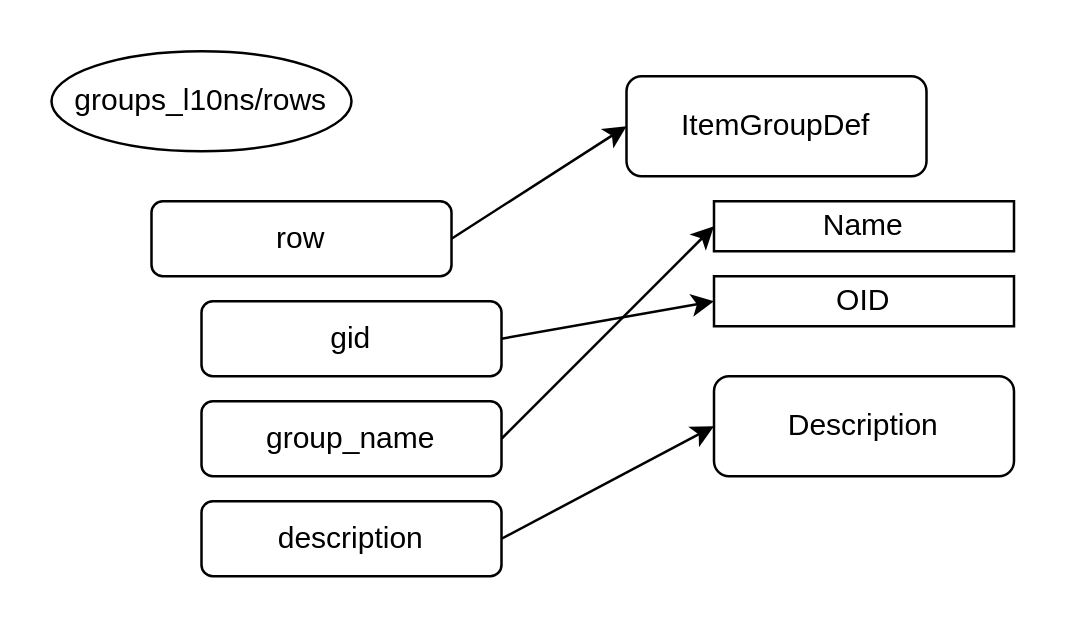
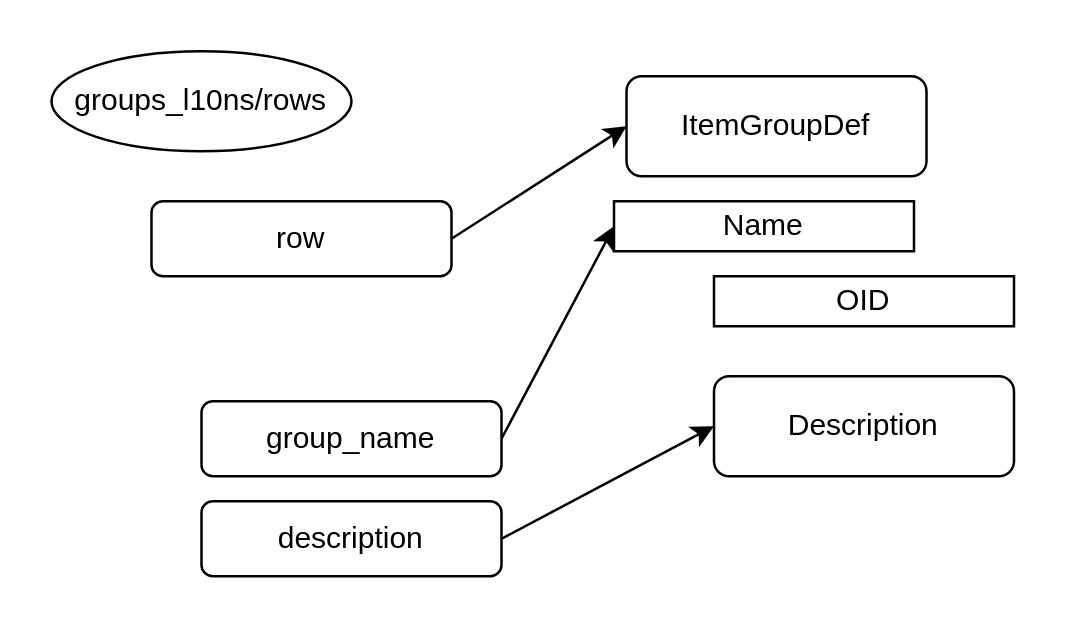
node "Name": moved (864, 226) -> (764, 226)
edge "gid" -> "OID": removed
node "gid": removed
